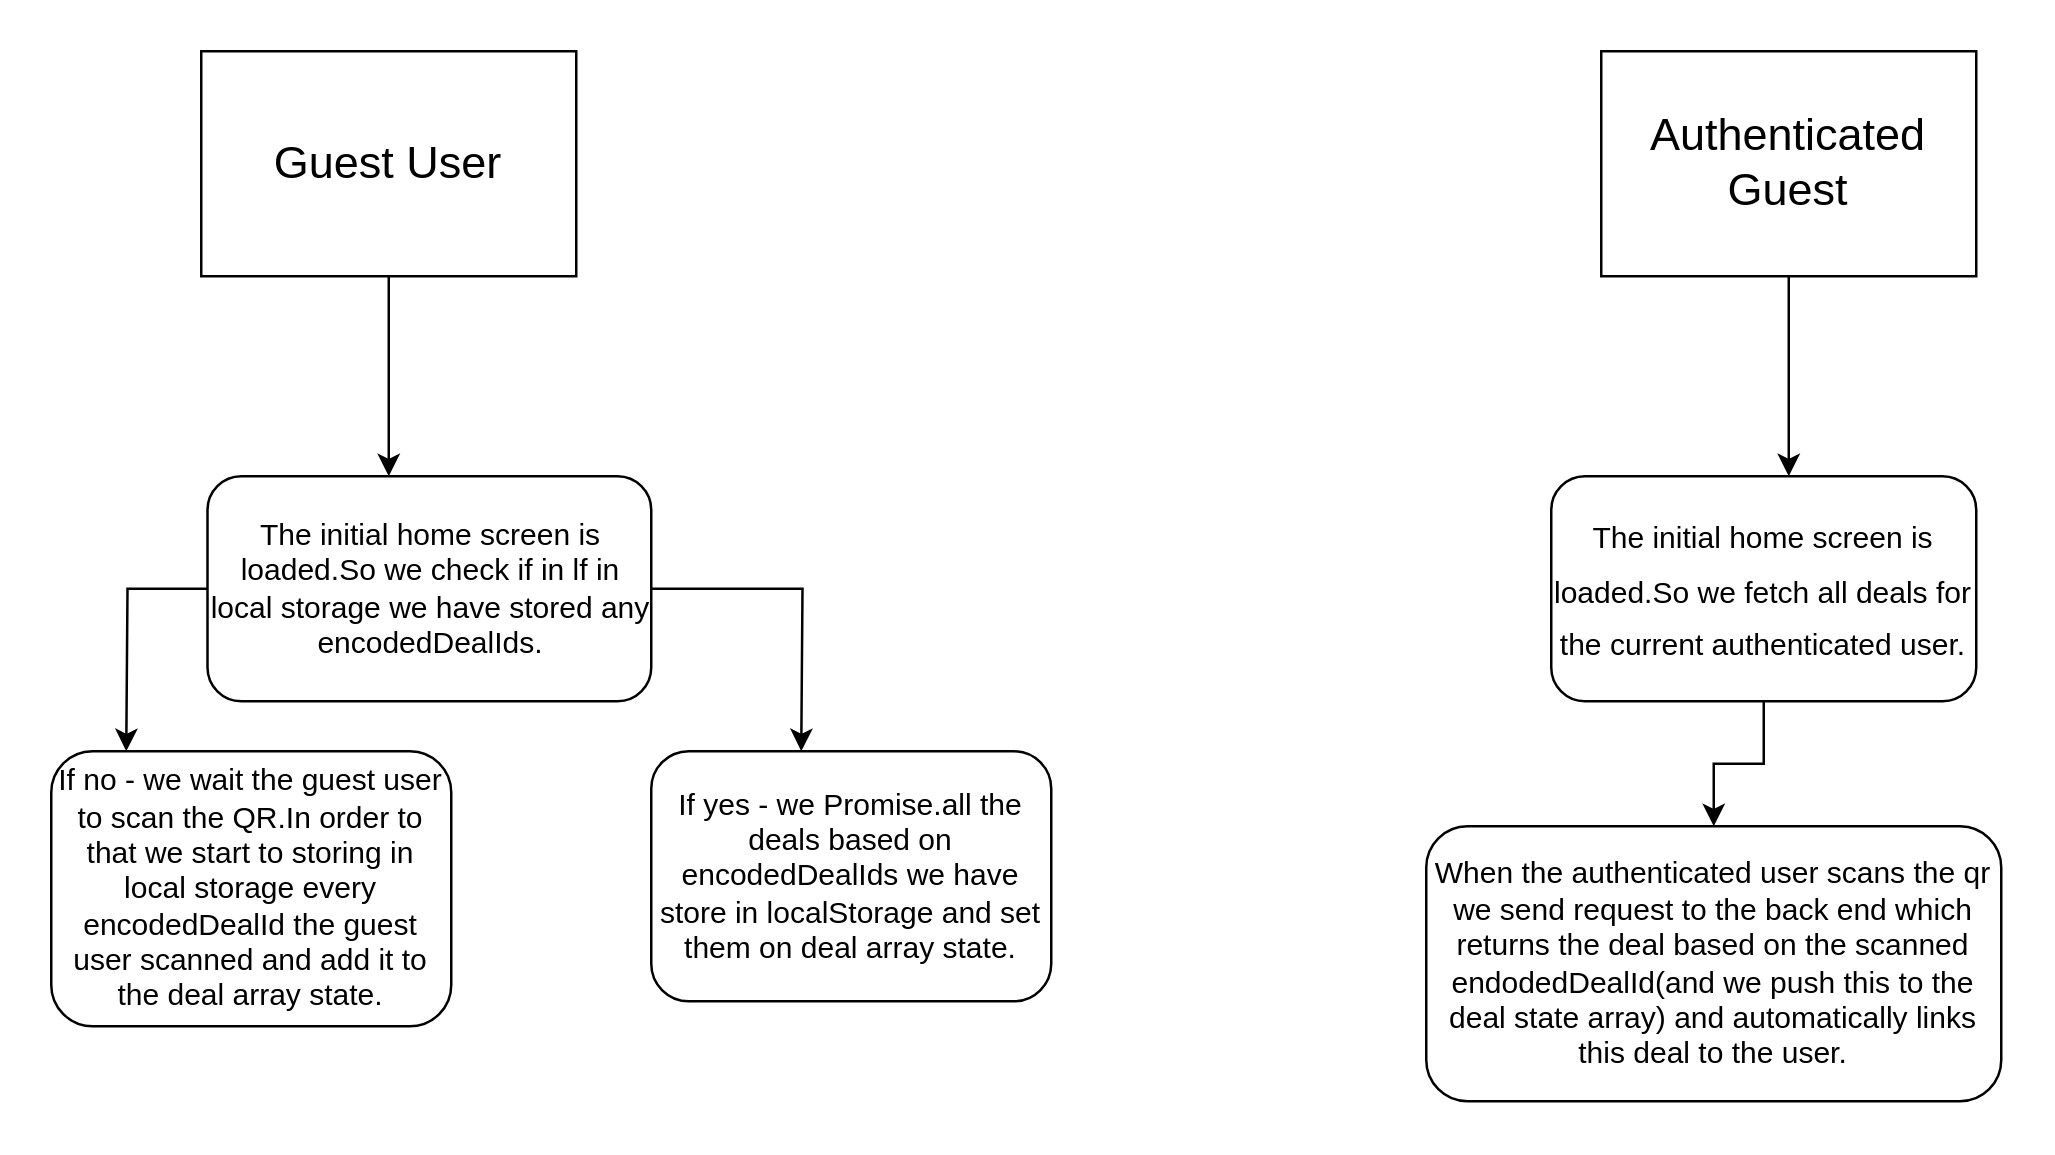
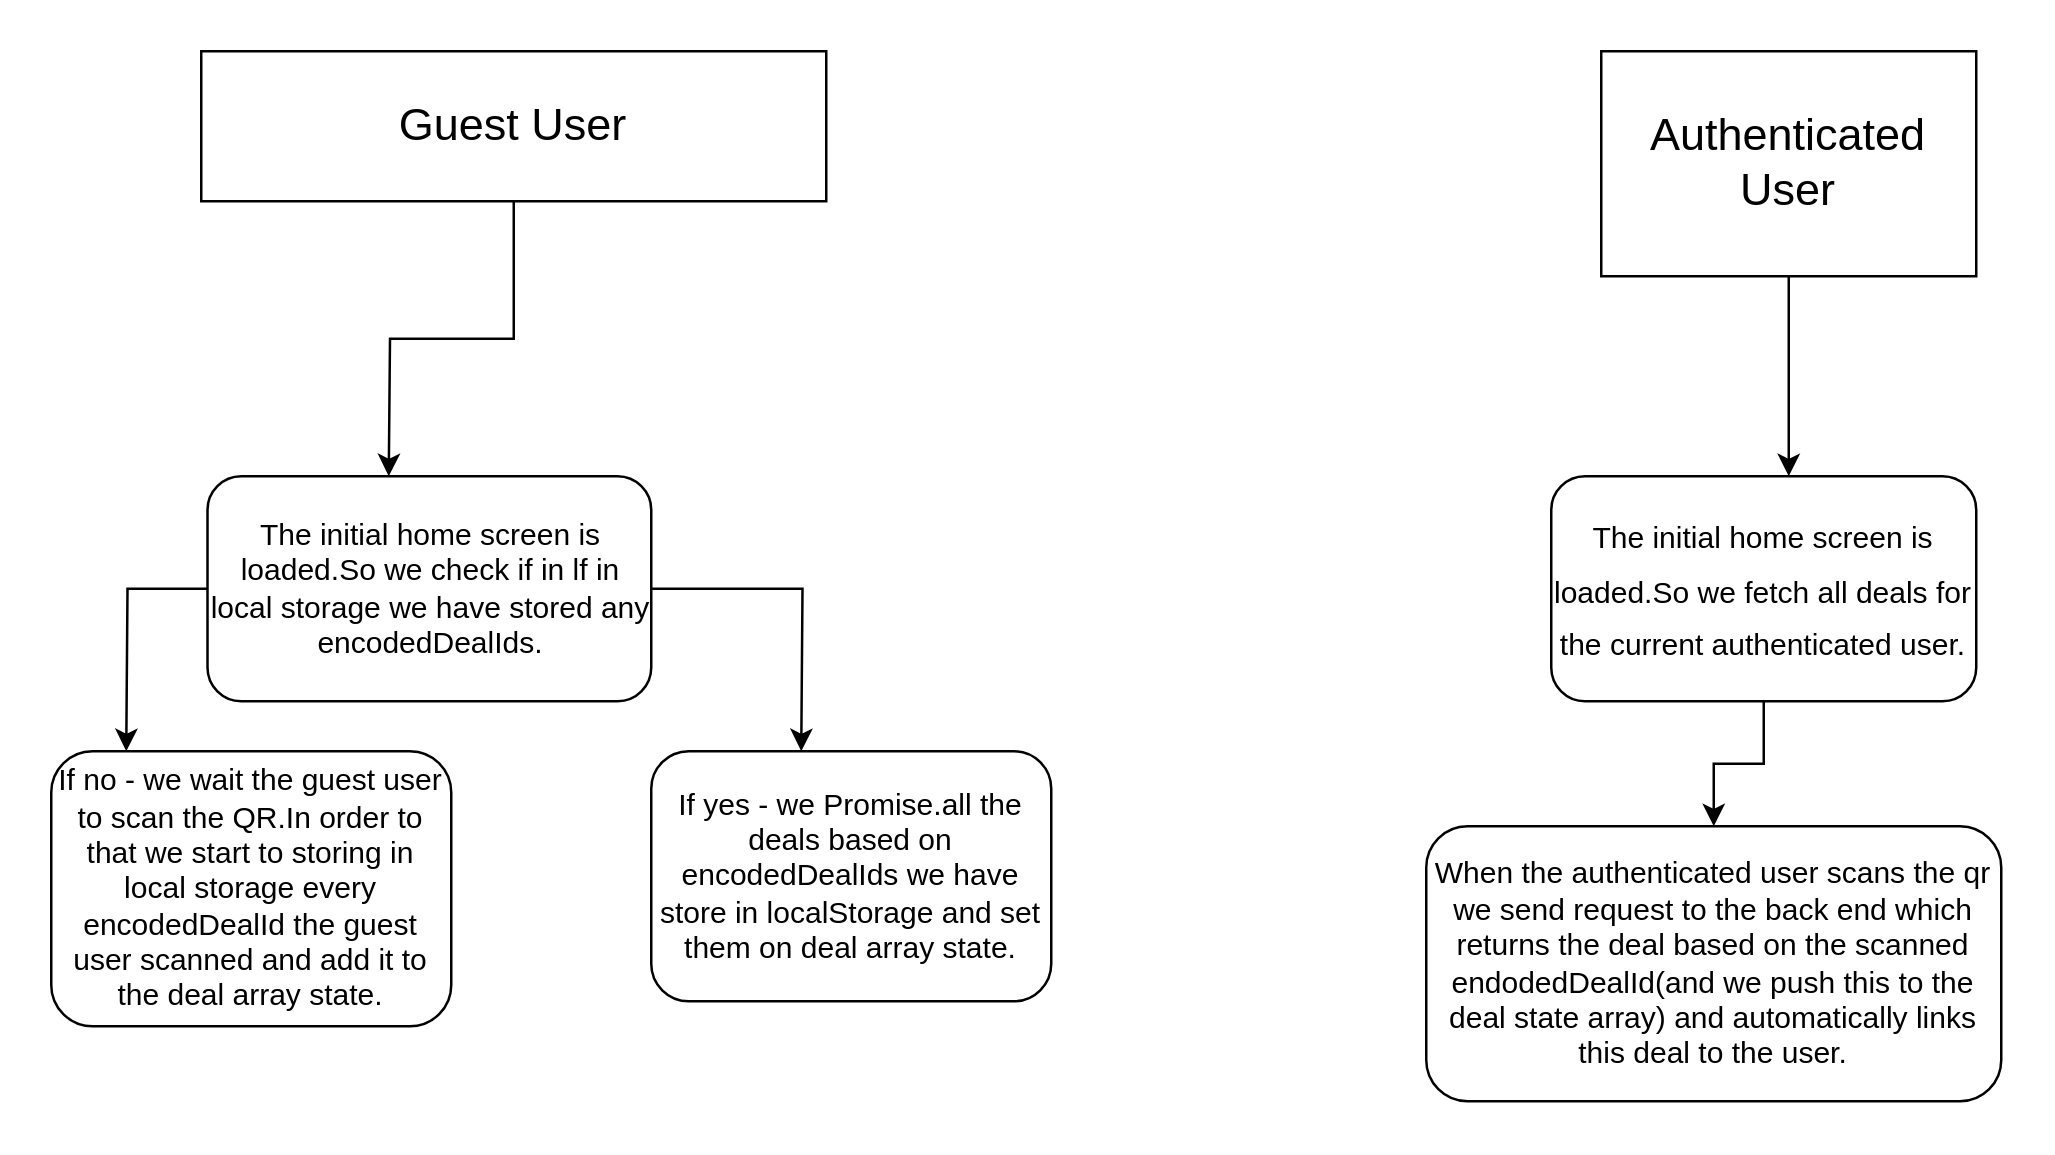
node "Guest User": size 375x225 -> 625x150
node "Authenticated Guest": label "Authenticated Guest" -> "Authenticated User"
